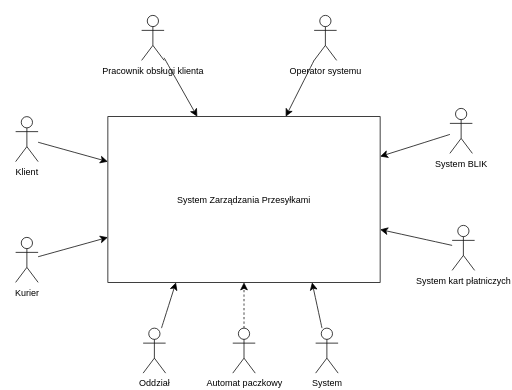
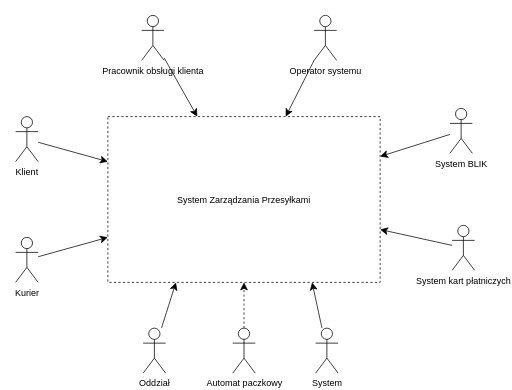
node "System Zarządzania Przesyłkami": style solid -> dashed
